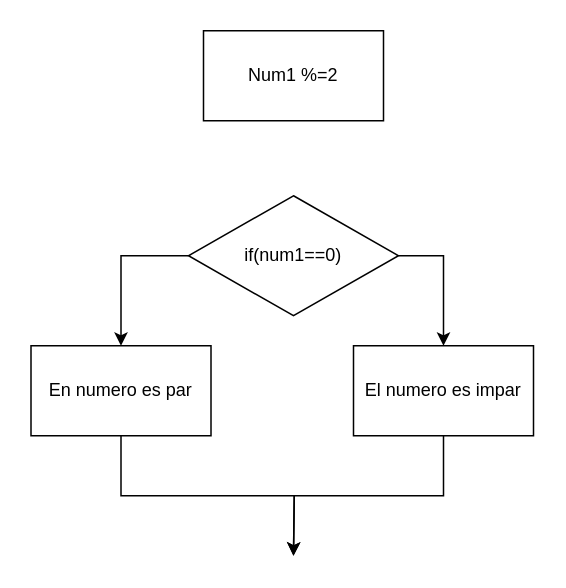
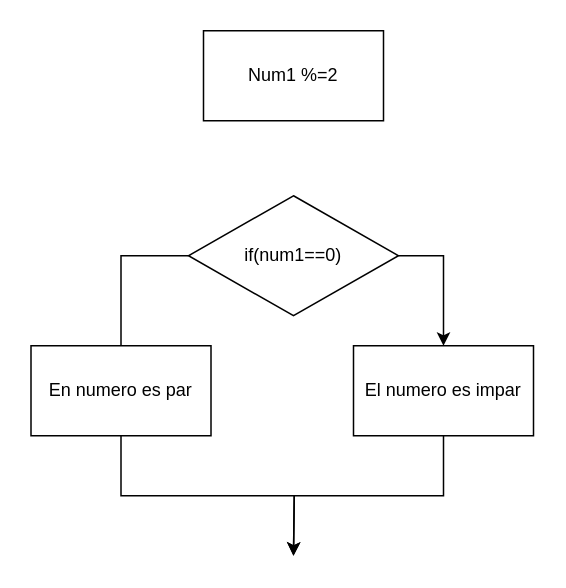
edge "if(num1==0)" -> "En numero es par": arrowhead classic -> none
